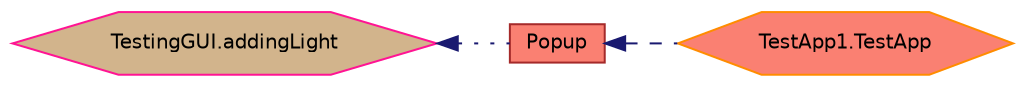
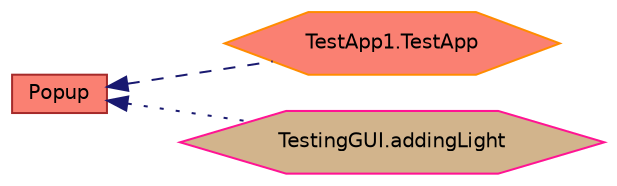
edge "Popup" -> "TestingGUI.addingLight": reversed
